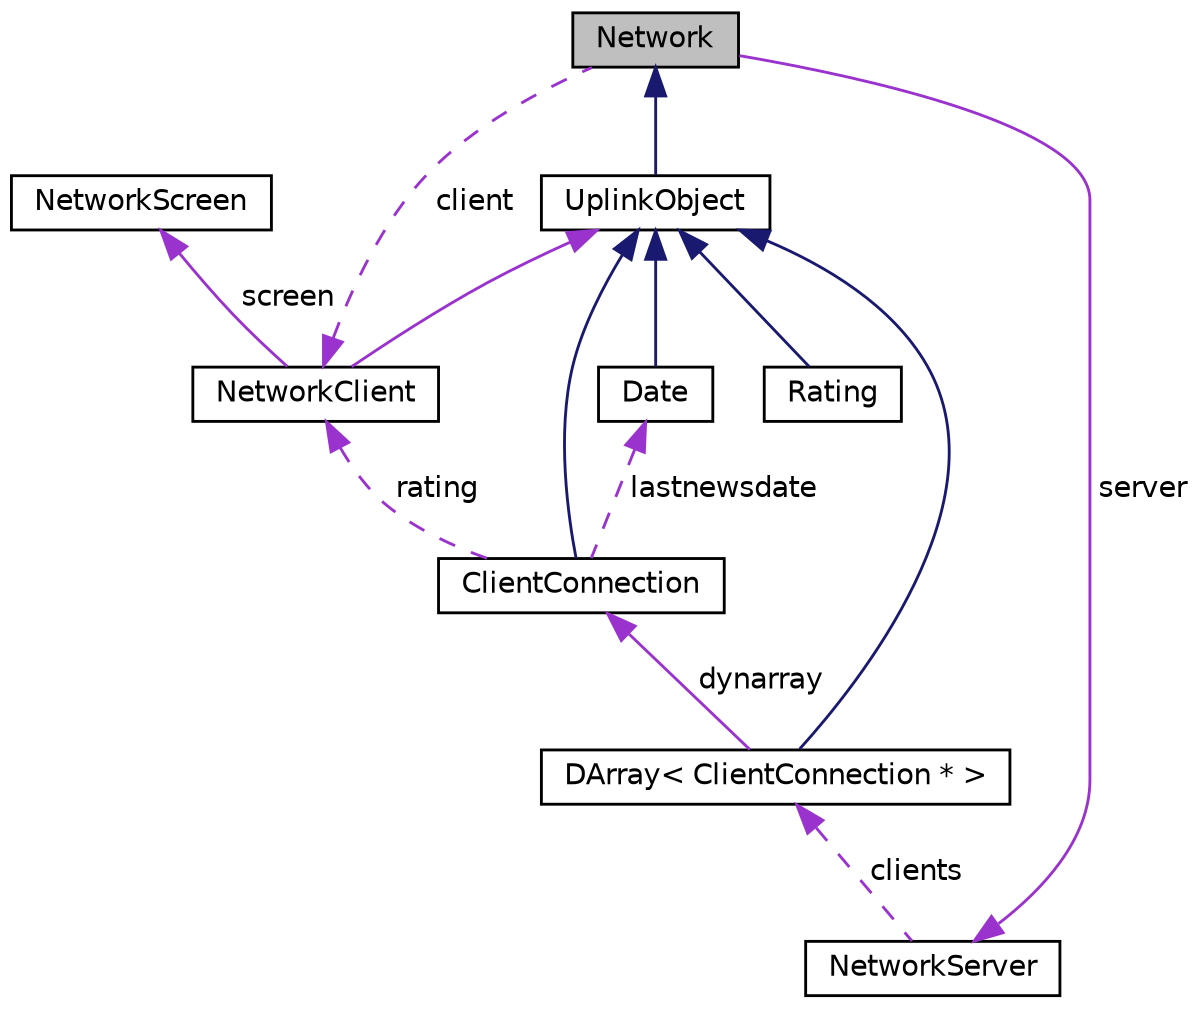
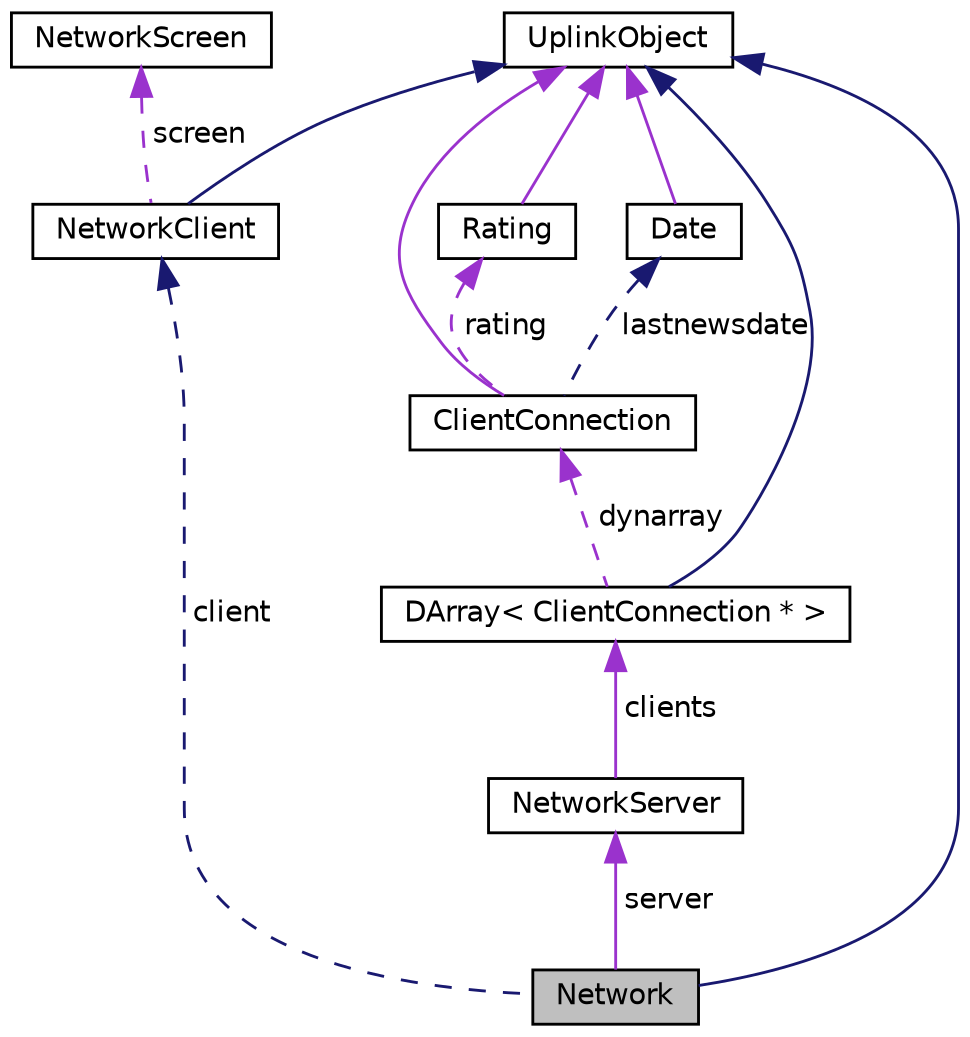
edge "UplinkObject" -> "Network": reversed
edge "Network" -> "NetworkClient": color darkorchid3 -> midnightblue
edge "NetworkClient" -> "UplinkObject": color darkorchid3 -> midnightblue
edge "Rating" -> "UplinkObject": color midnightblue -> darkorchid3
edge "NetworkClient" -> "NetworkScreen": style solid -> dashed
edge "Date" -> "UplinkObject": color midnightblue -> darkorchid3
edge "ClientConnection" -> "UplinkObject": color midnightblue -> darkorchid3
edge "ClientConnection" -> "Date": color darkorchid3 -> midnightblue
edge "ClientConnection" -> "NetworkClient": now "ClientConnection" -> "Rating"
edge "DArray< ClientConnection * >" -> "ClientConnection": style solid -> dashed
edge "NetworkServer" -> "DArray< ClientConnection * >": style dashed -> solid
